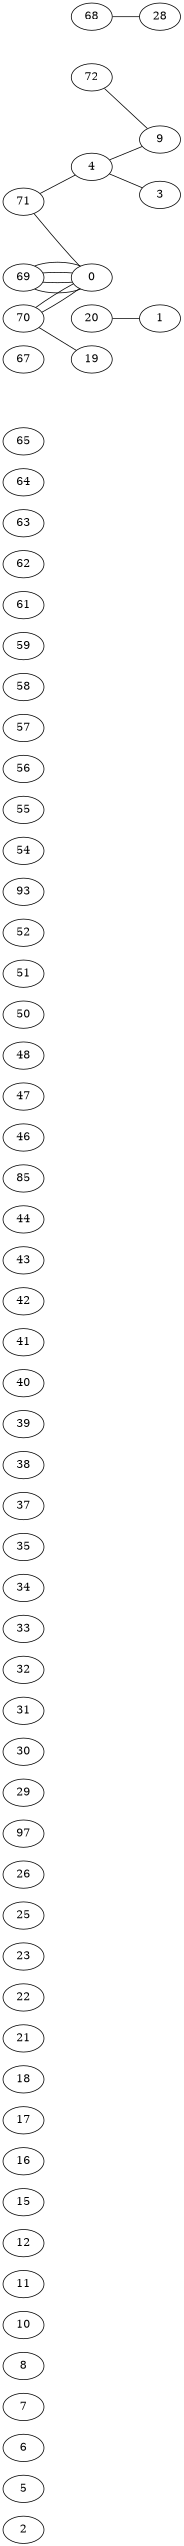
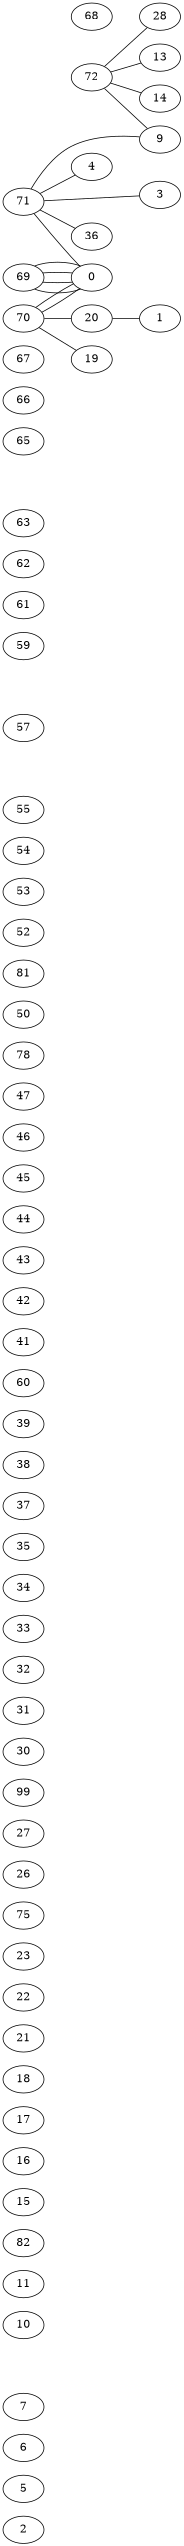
edge "68" -- "28": now "72" -- "28"
node "13": added
node "14": added
edge "9" -- "4": now "9" -- "71"
edge "4" -- "3": now "71" -- "3"
node "36": added
edge "70" -- "20": added
node "66": added
node "64": removed
node "58": removed
node "56": removed
node "93": label "93" -> "53"
node "51": label "51" -> "81"
node "48": label "48" -> "78"
node "85": label "85" -> "45"
node "40": label "40" -> "60"
node "29": label "29" -> "99"
node "97": label "97" -> "27"
node "25": label "25" -> "75"
node "12": label "12" -> "82"
node "8": removed
